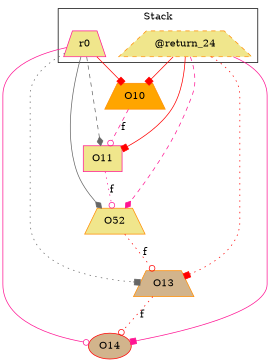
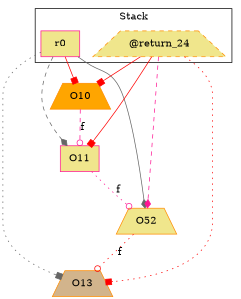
node "r0": shape trapezium -> box
node "O14": removed
